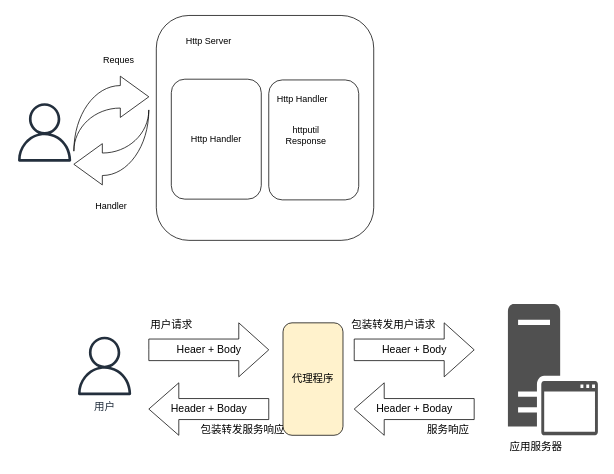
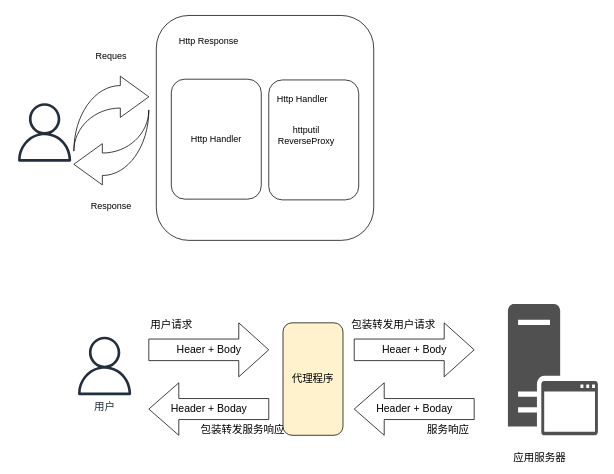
node "Http Server": label "Http Server" -> "Http Response"
node "Reques": moved (119, 60) -> (111, 57)
node "httputil Response": label "httputil Response" -> "httputil ReverseProxy"
node "Handler": label "Handler" -> "Response"
node "应用服务器": moved (536, 447) -> (540, 458)
